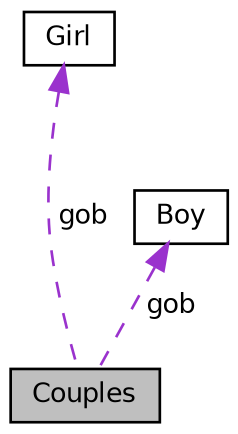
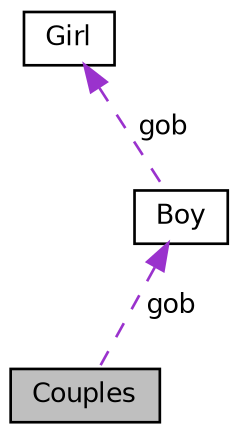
edge "Couples" -> "Girl": now "Boy" -> "Girl"
